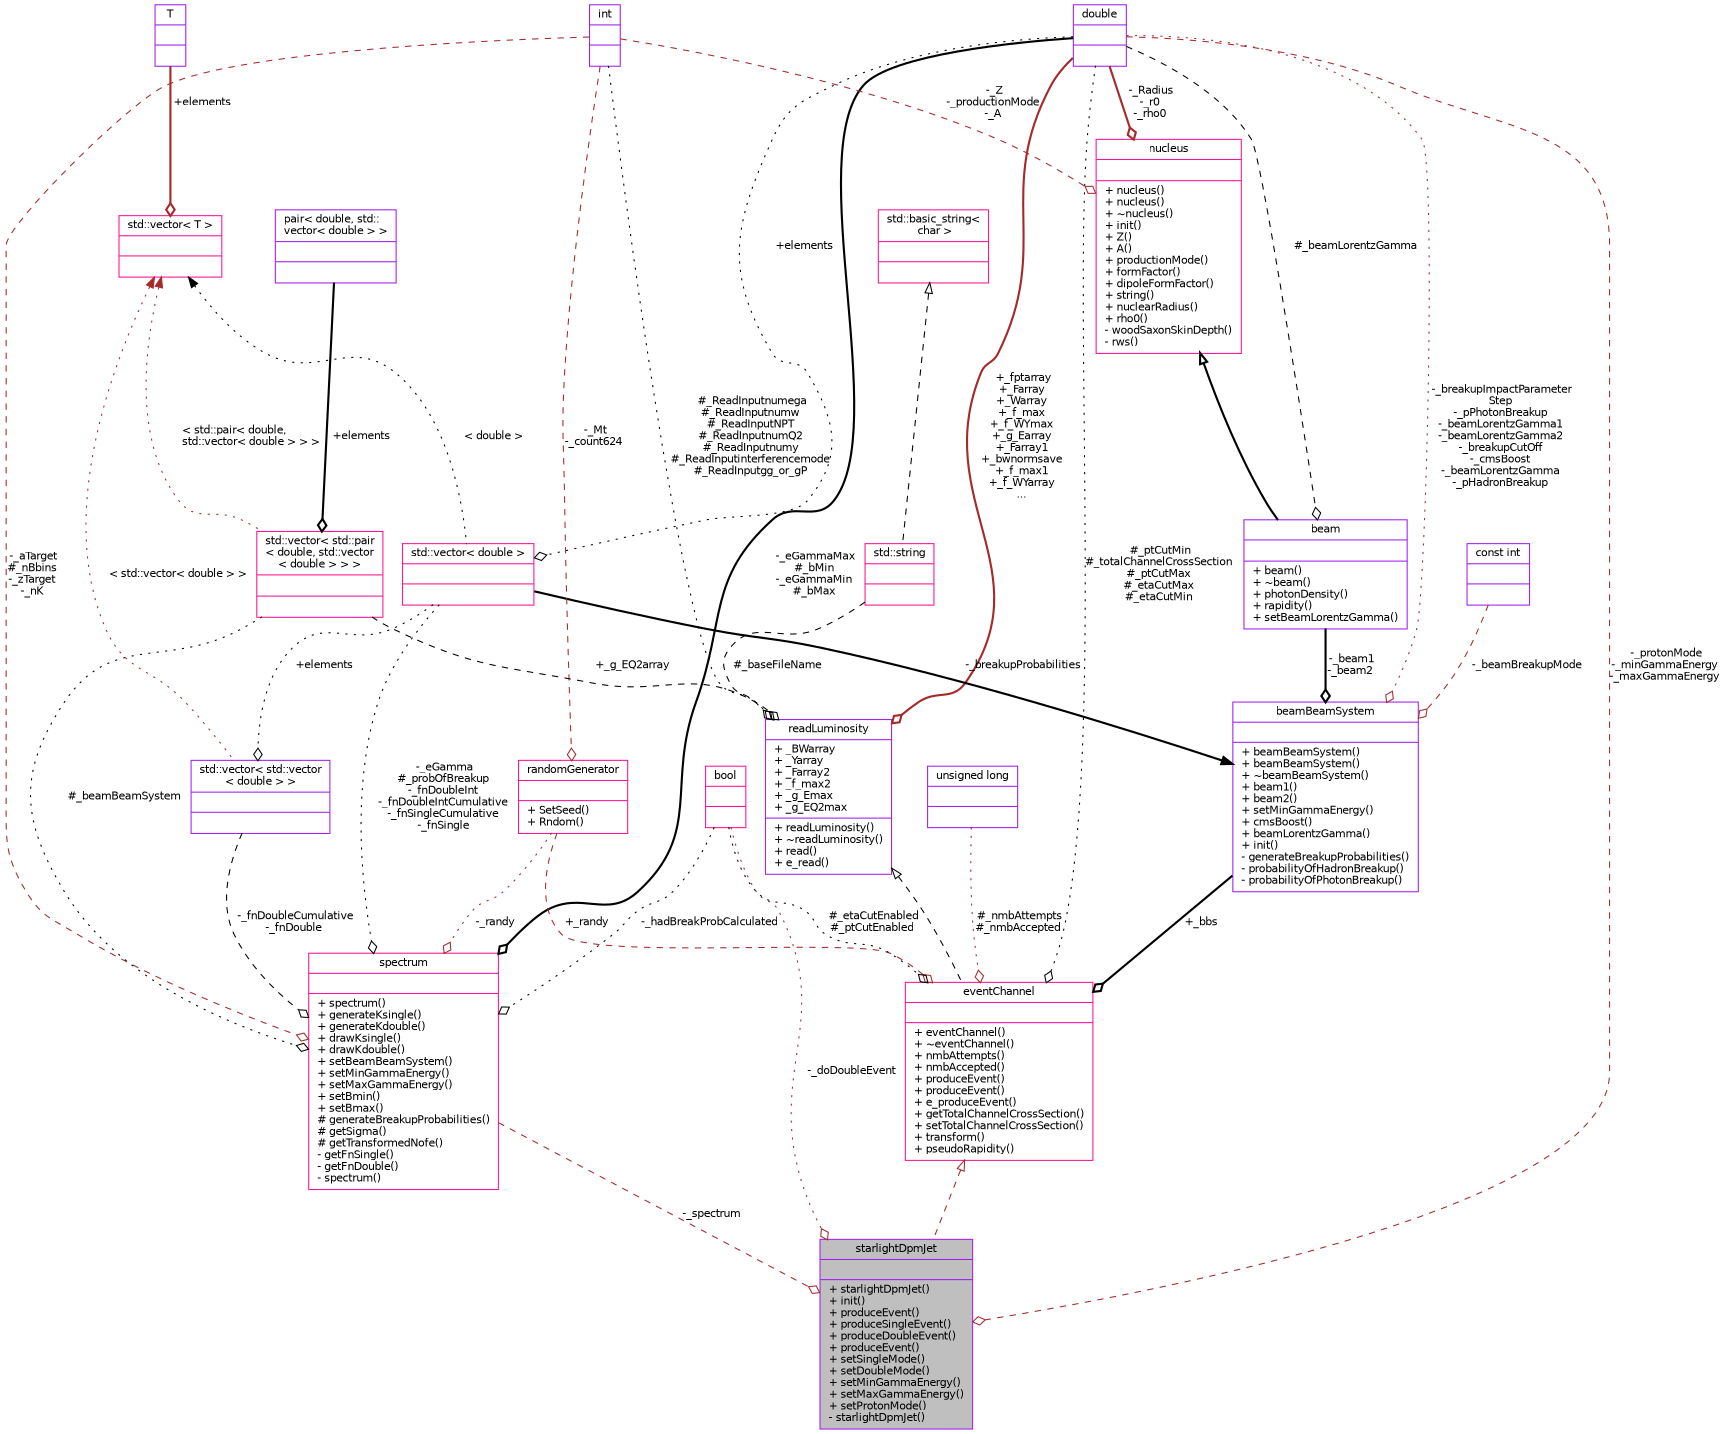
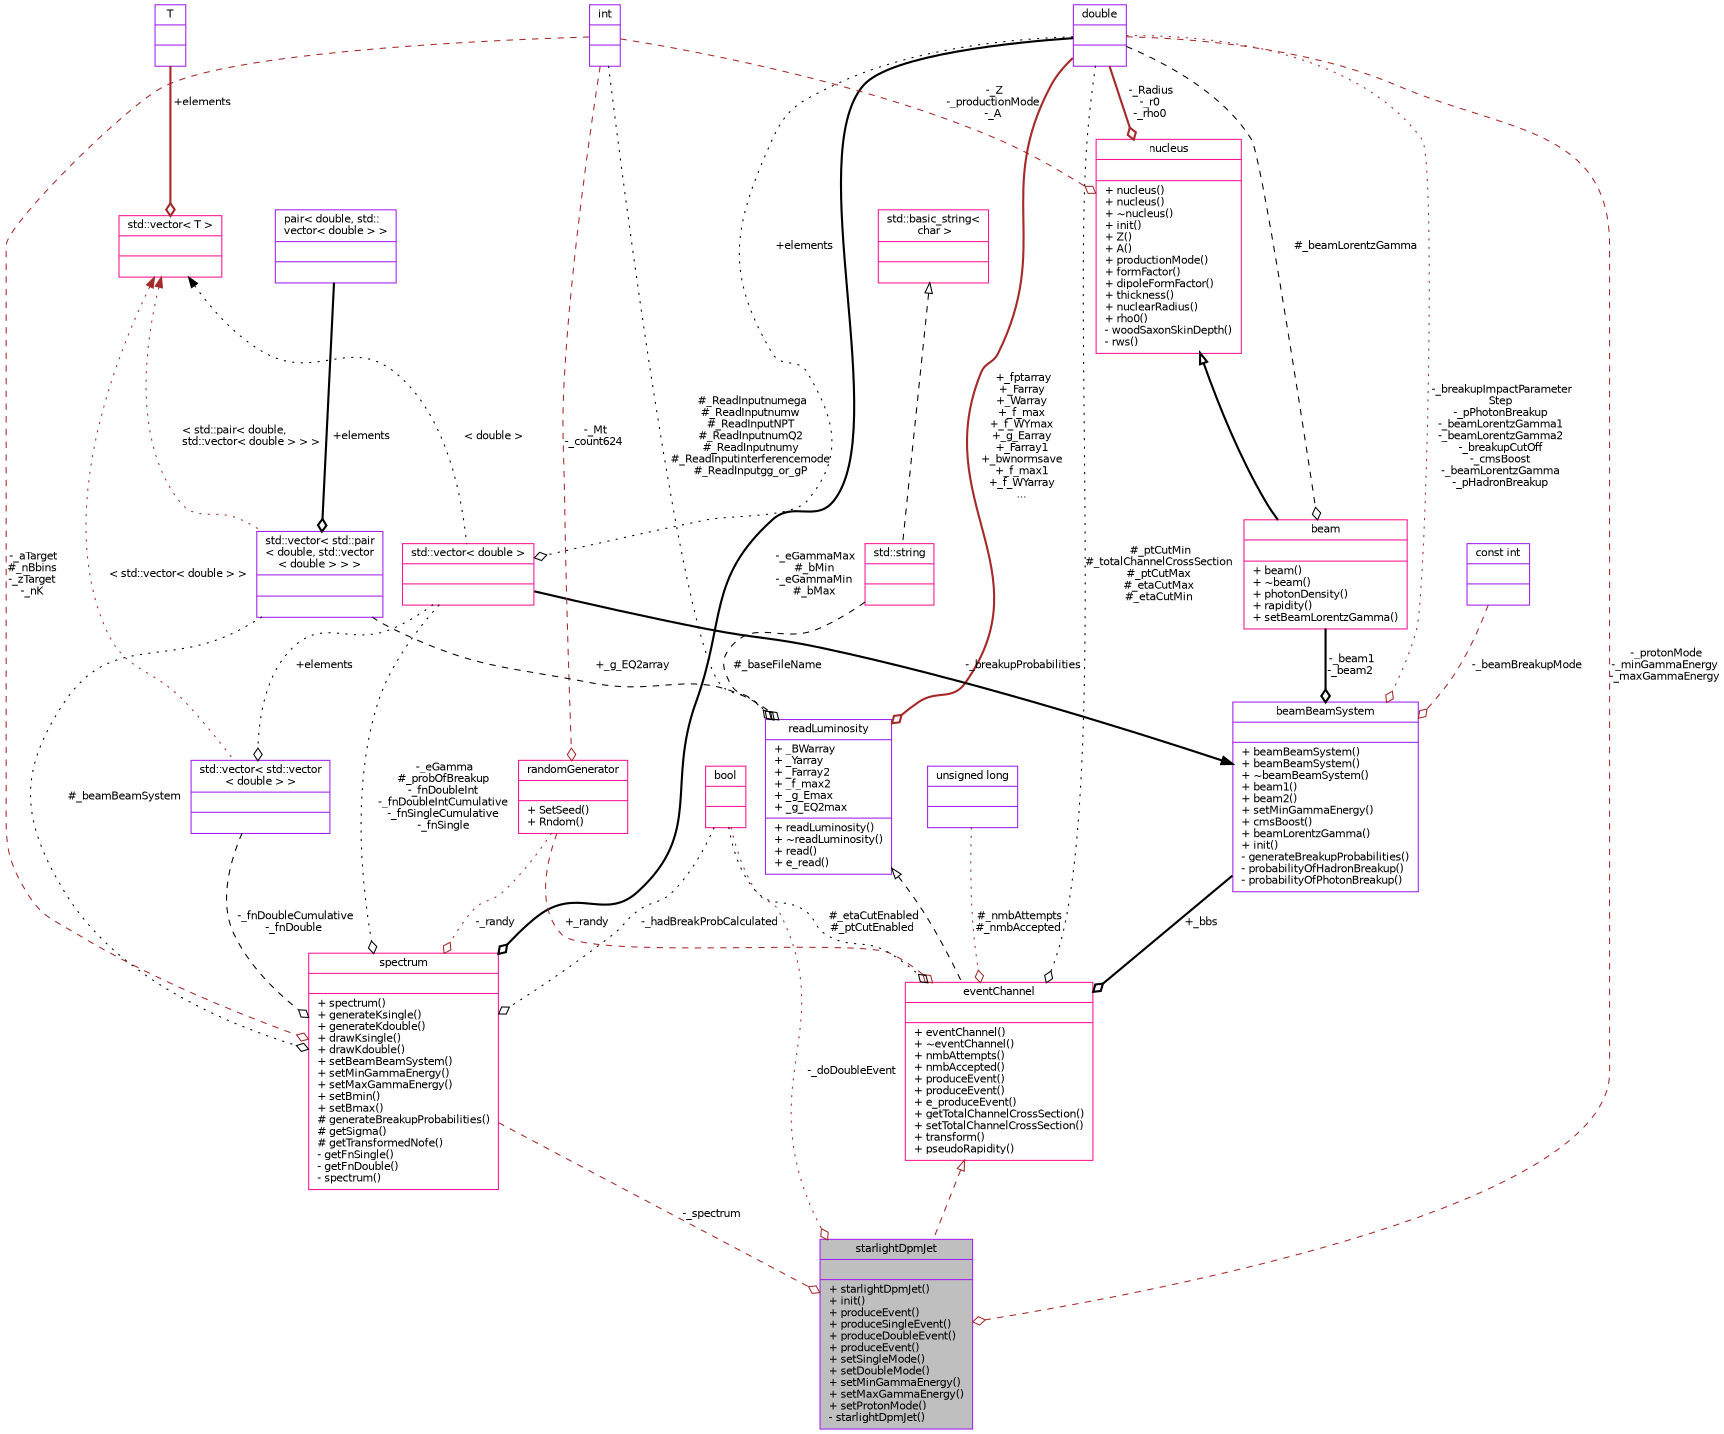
node "nucleus": text "+ string()" -> "+ thickness()"
node "std::vector< std::pair": color deeppink -> purple
node "beam": color purple -> deeppink
